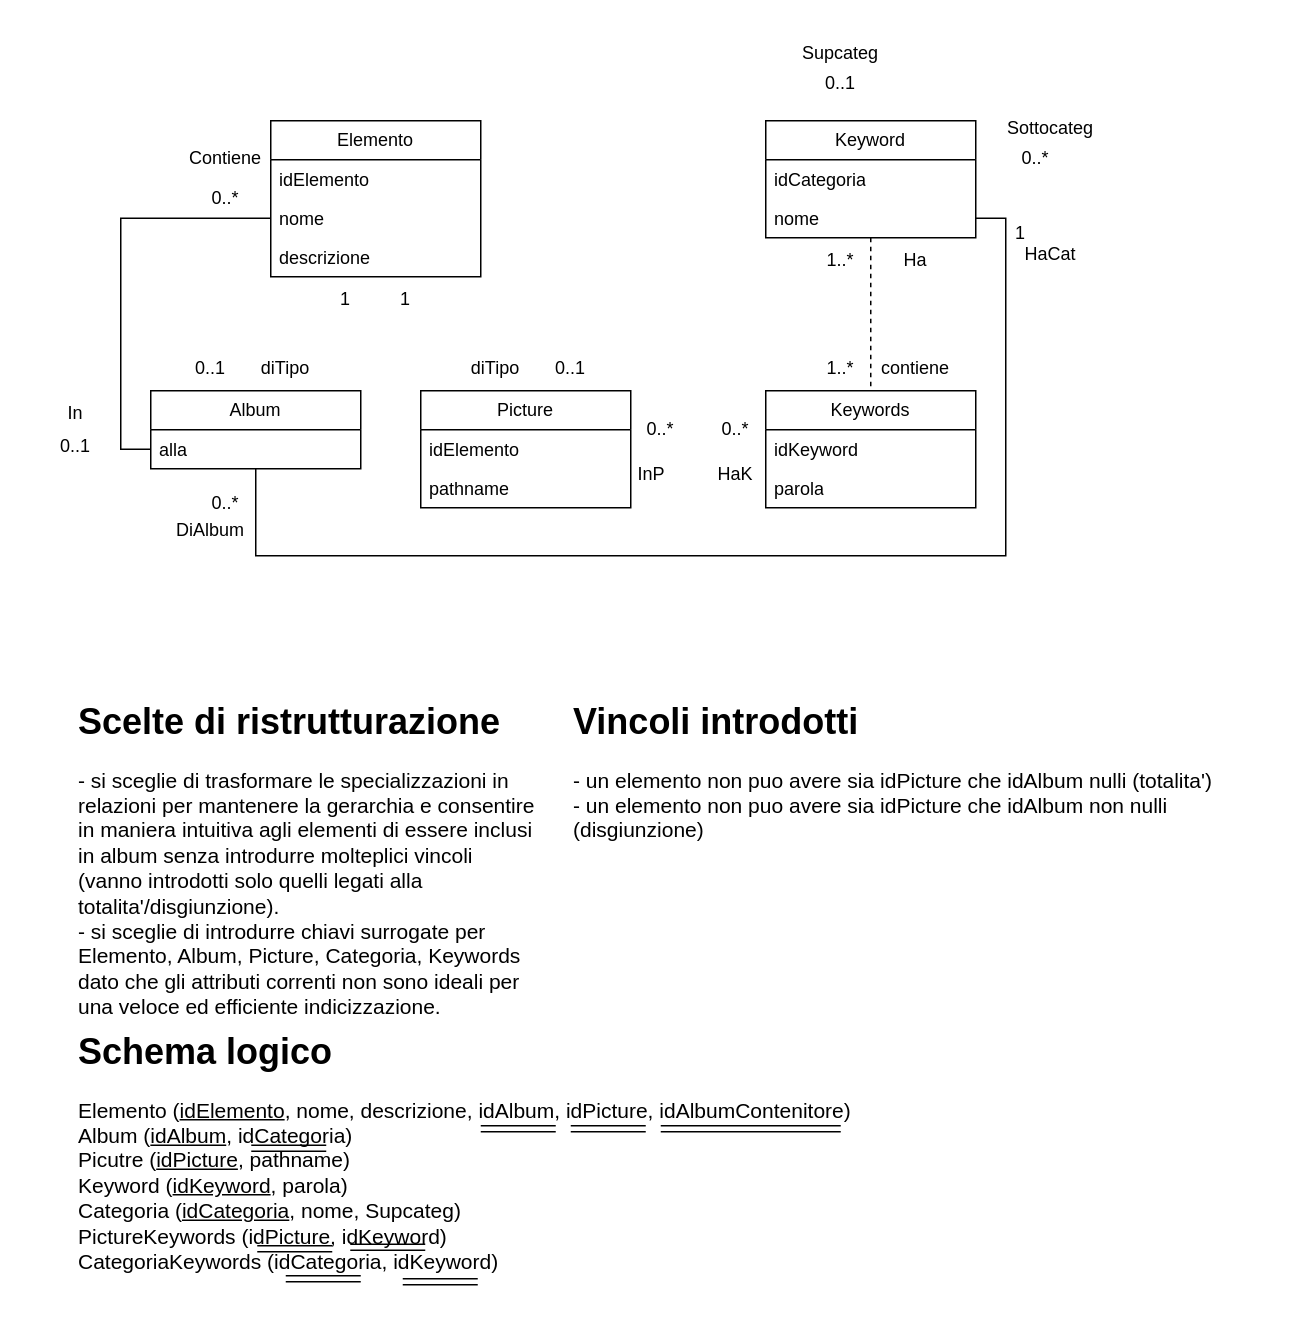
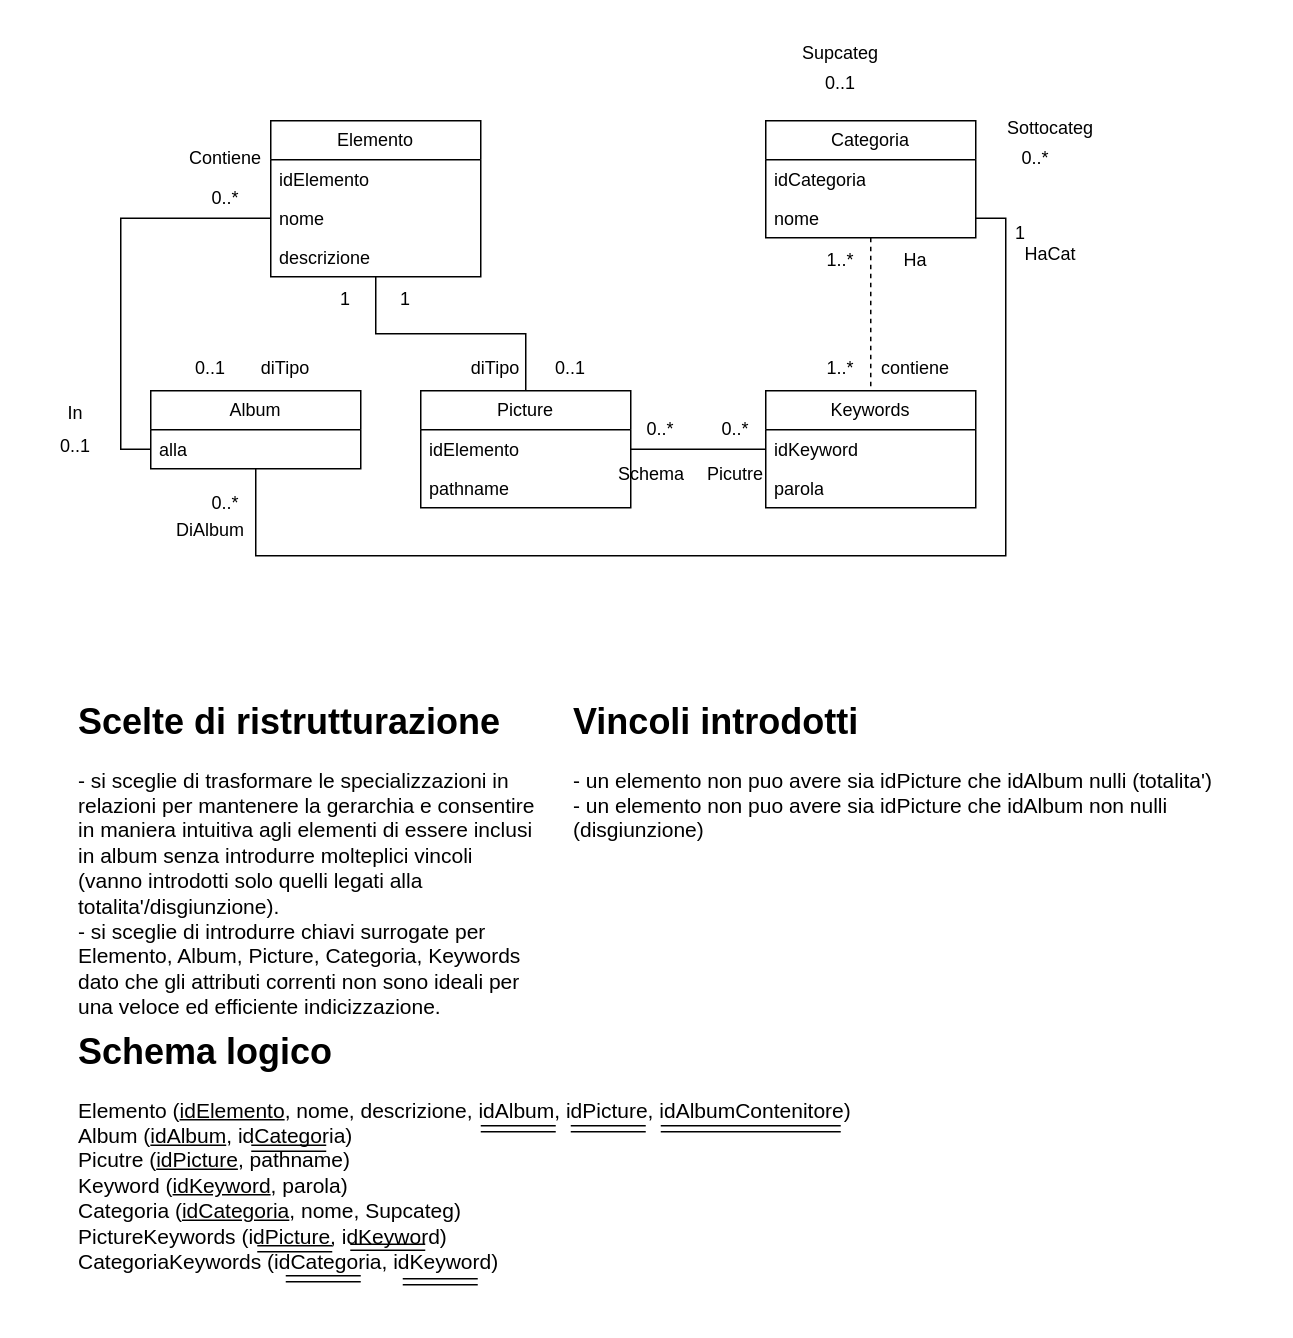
node "Keyword": label "Keyword" -> "Categoria"
edge "Elemento" -- "Picture": added
edge "Picture" -- "idKeyword": added
node "InP": label "InP" -> "Schema"
node "HaK": label "HaK" -> "Picutre"
